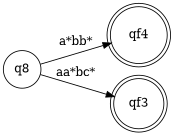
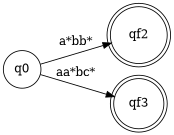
node "qf4": label "qf4" -> "qf2"
node "q8": label "q8" -> "q0"
